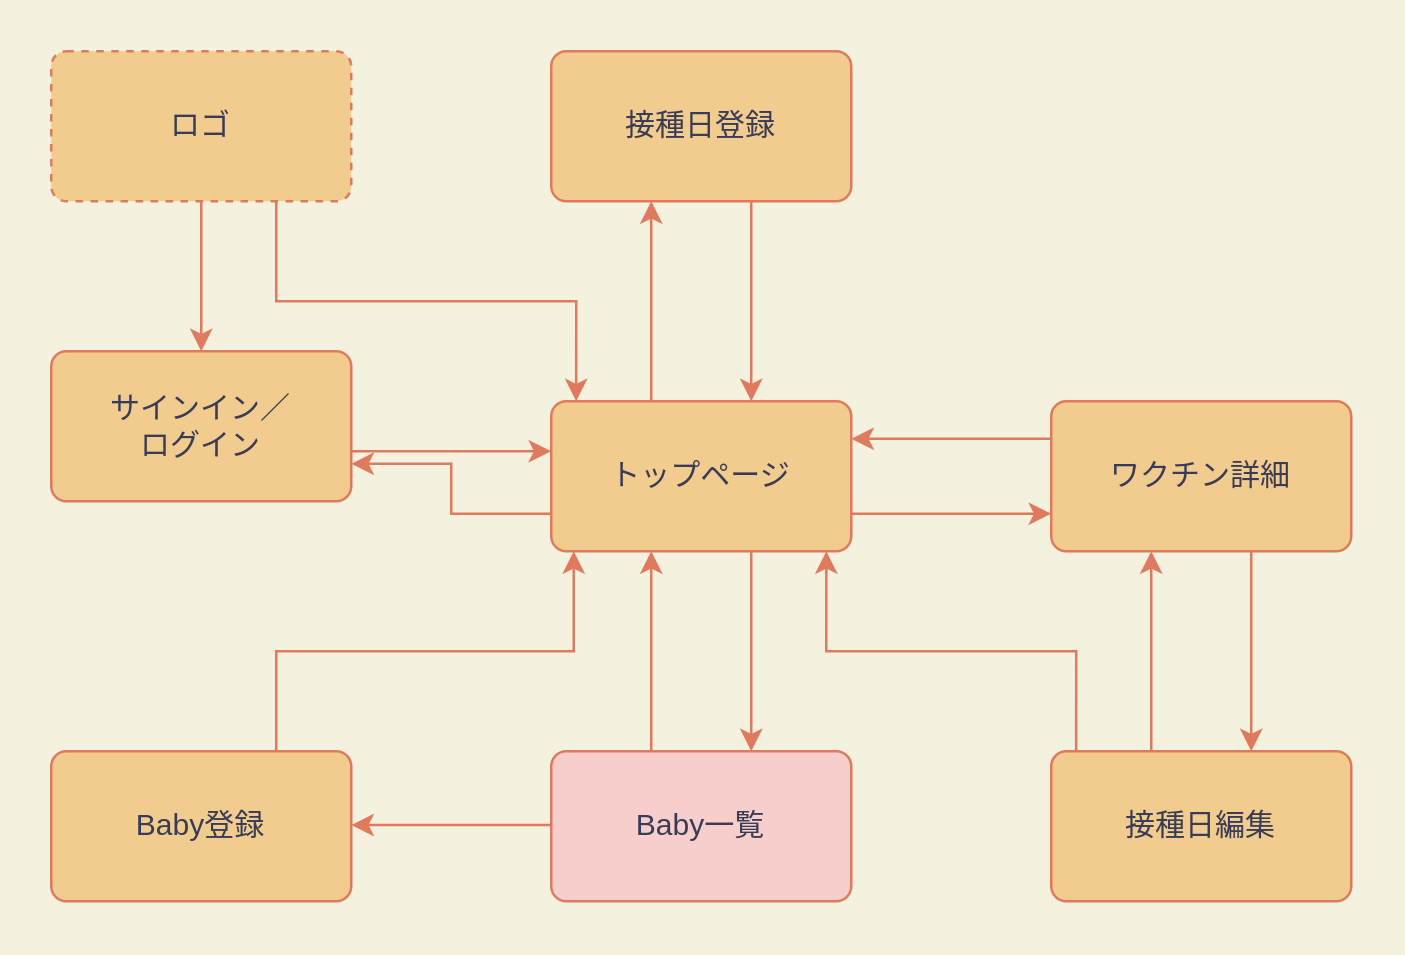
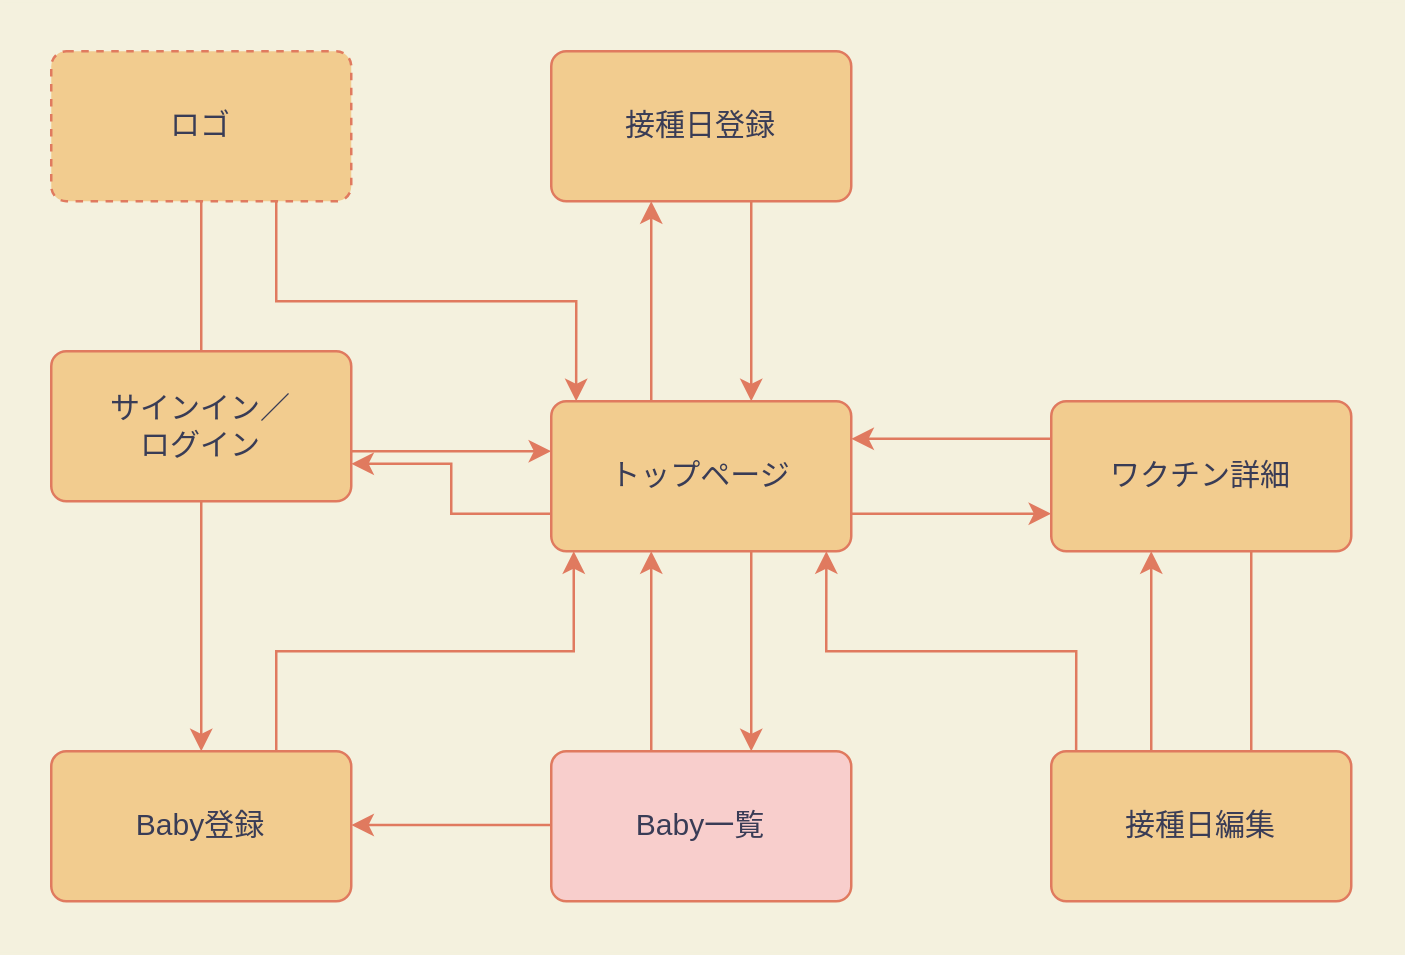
edge "ロゴ" -> "サインイン／ ログイン": arrowhead classic -> none
edge "サインイン／ ログイン" -> "Baby登録": added
edge "ワクチン詳細" -> "接種日編集": arrowhead classic -> none
